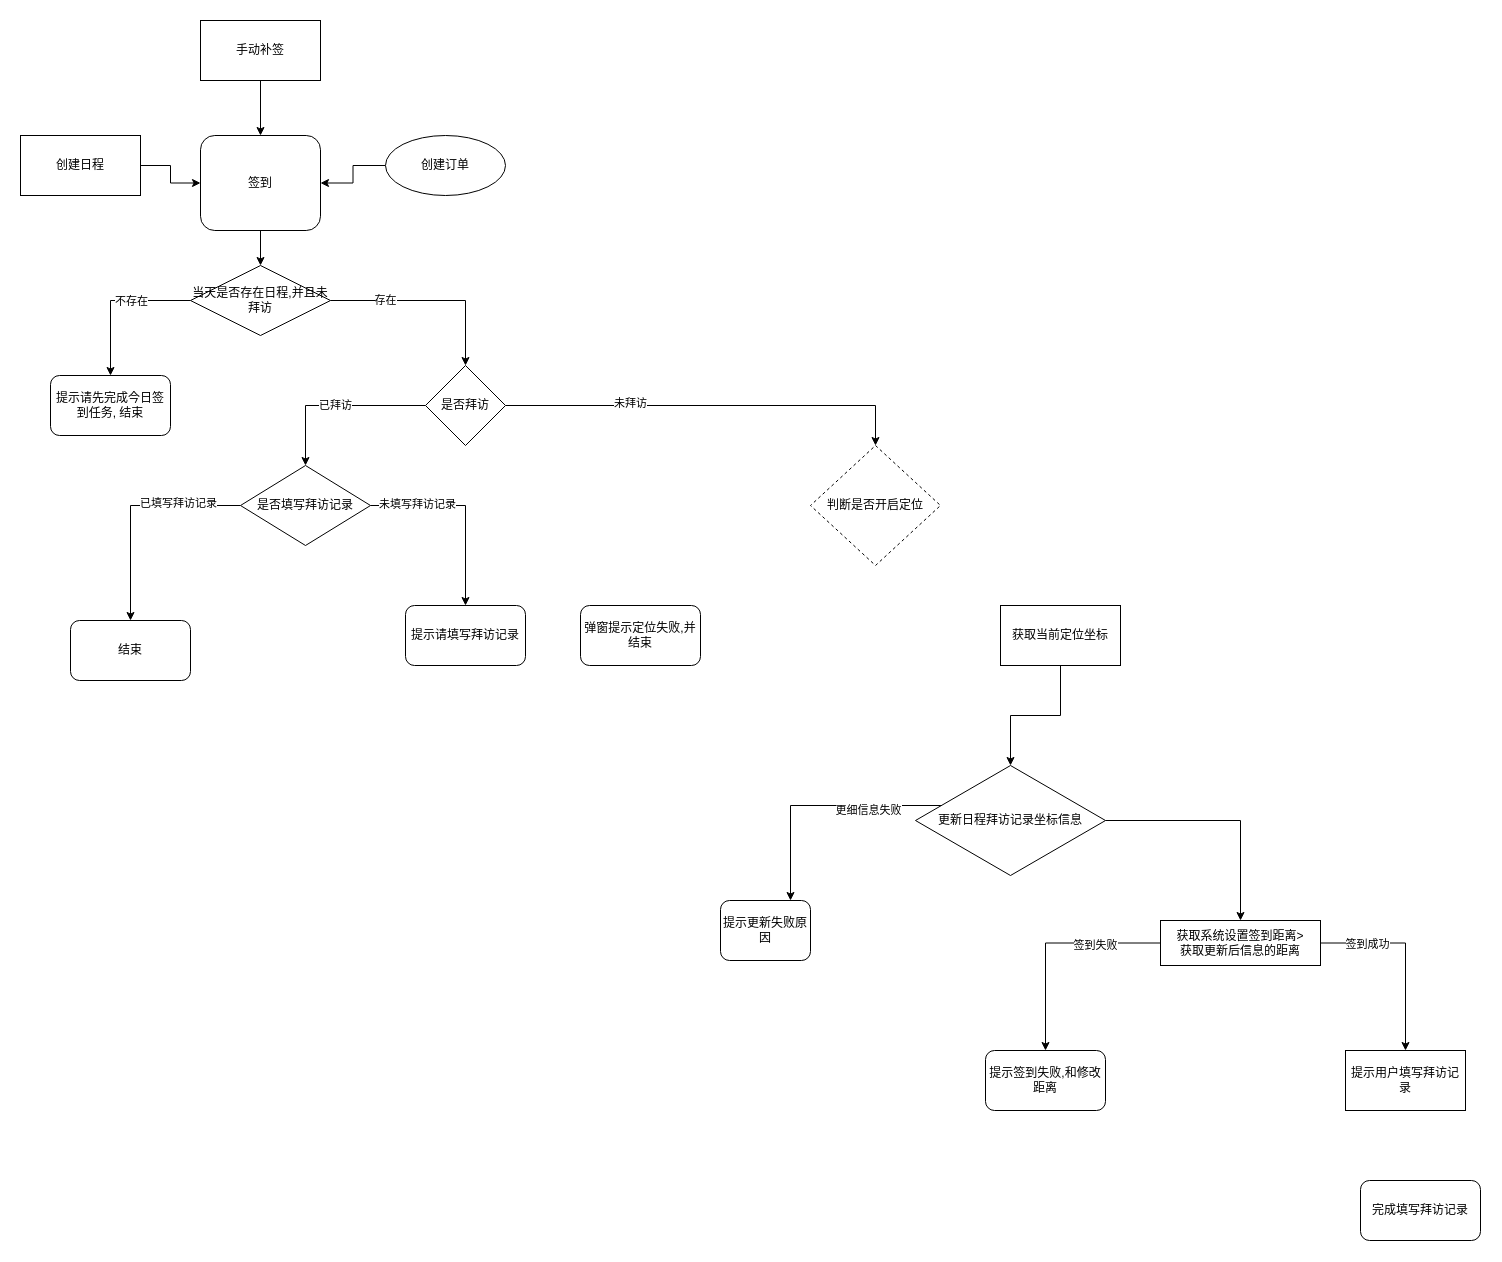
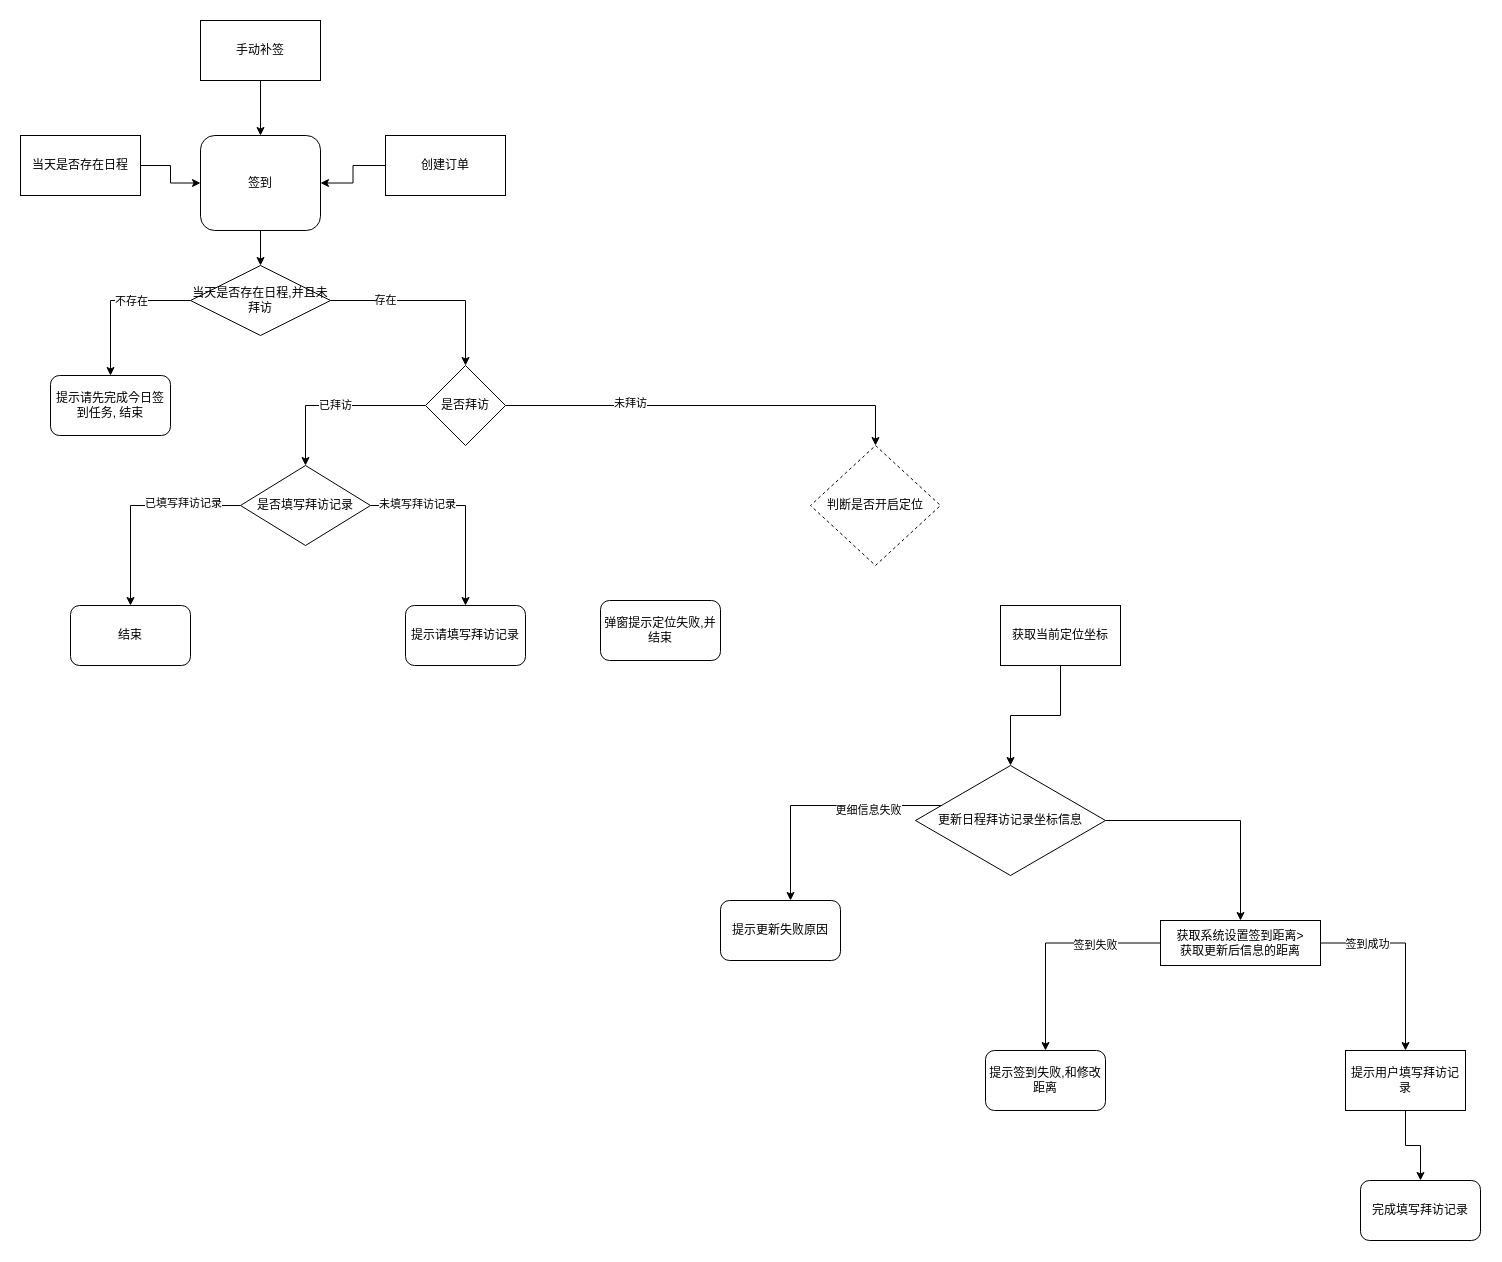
node "创建日程": label "创建日程" -> "当天是否存在日程"
node "创建订单": shape ellipse -> rectangle
node "弹窗提示定位失败,并结束": moved (641, 636) -> (661, 631)
node "结束": moved (131, 651) -> (131, 636)
node "提示更新失败原因": size 90x60 -> 120x60
edge "提示用户填写拜访记录" -> "完成填写拜访记录": added
